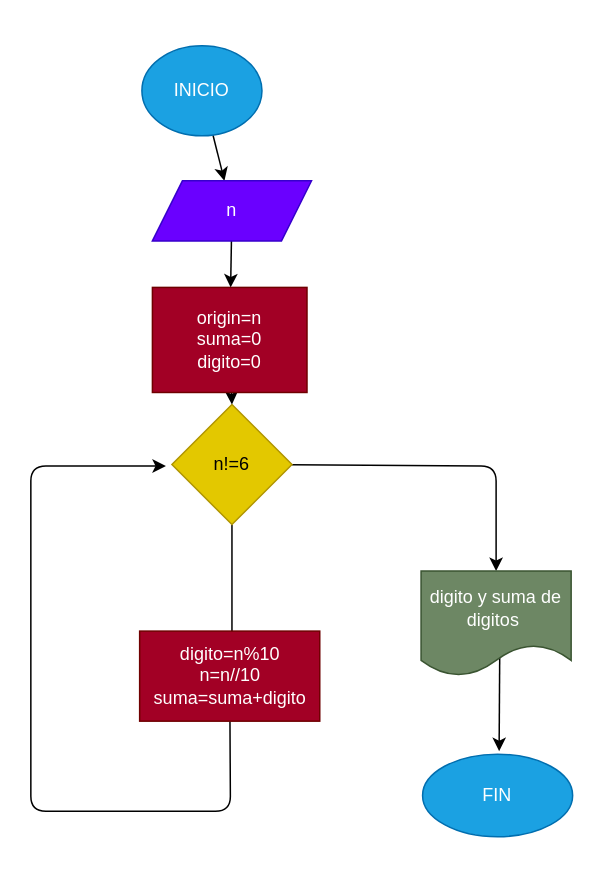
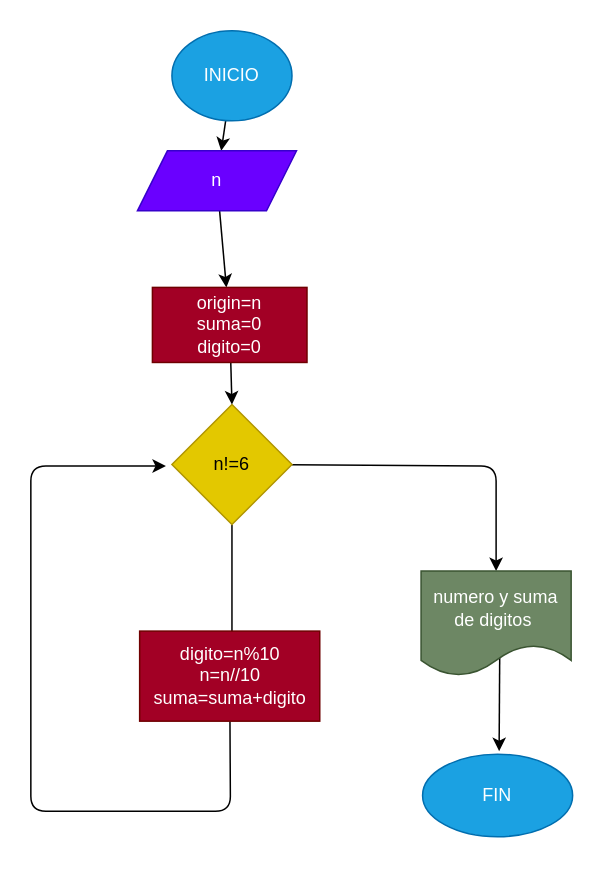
node "INICIO": moved (202, 91) -> (232, 76)
node "n": moved (232, 211) -> (217, 181)
node "origin=n suma=0 digito=0": size 155x105 -> 155x75
node "digito y suma de digitos": label "digito y suma de digitos" -> "numero y suma de digitos"
